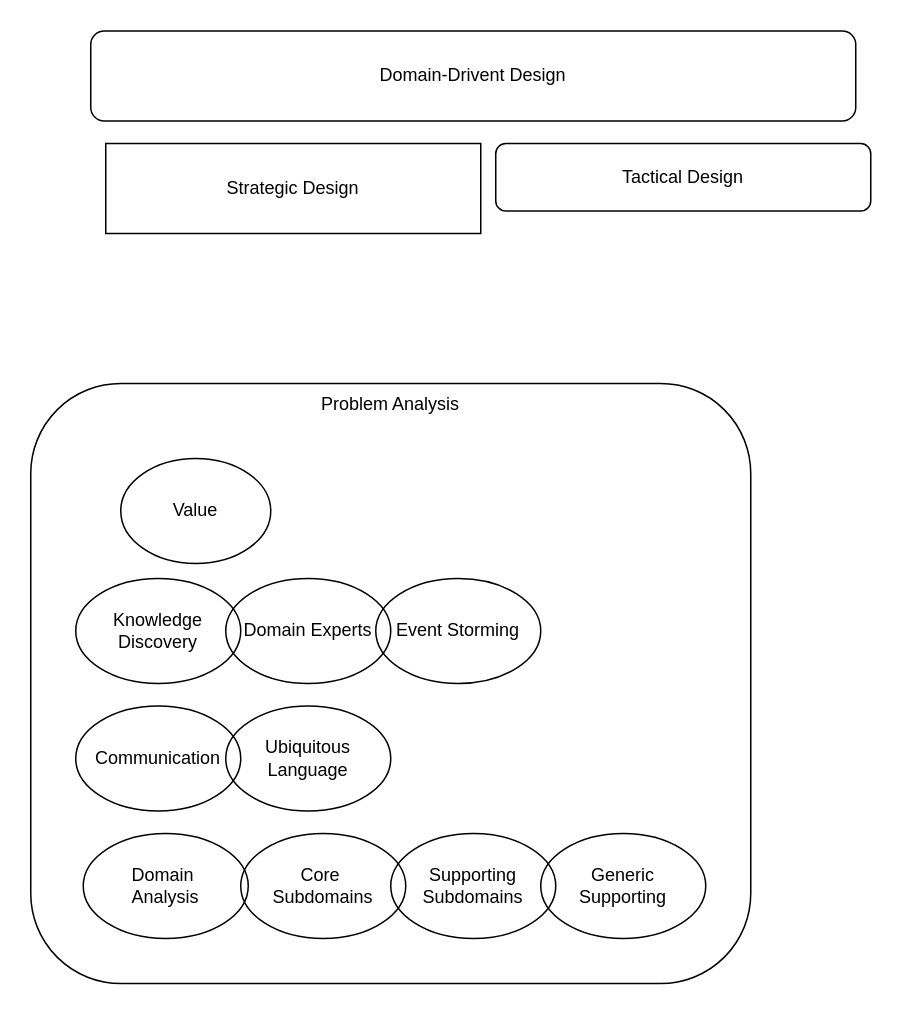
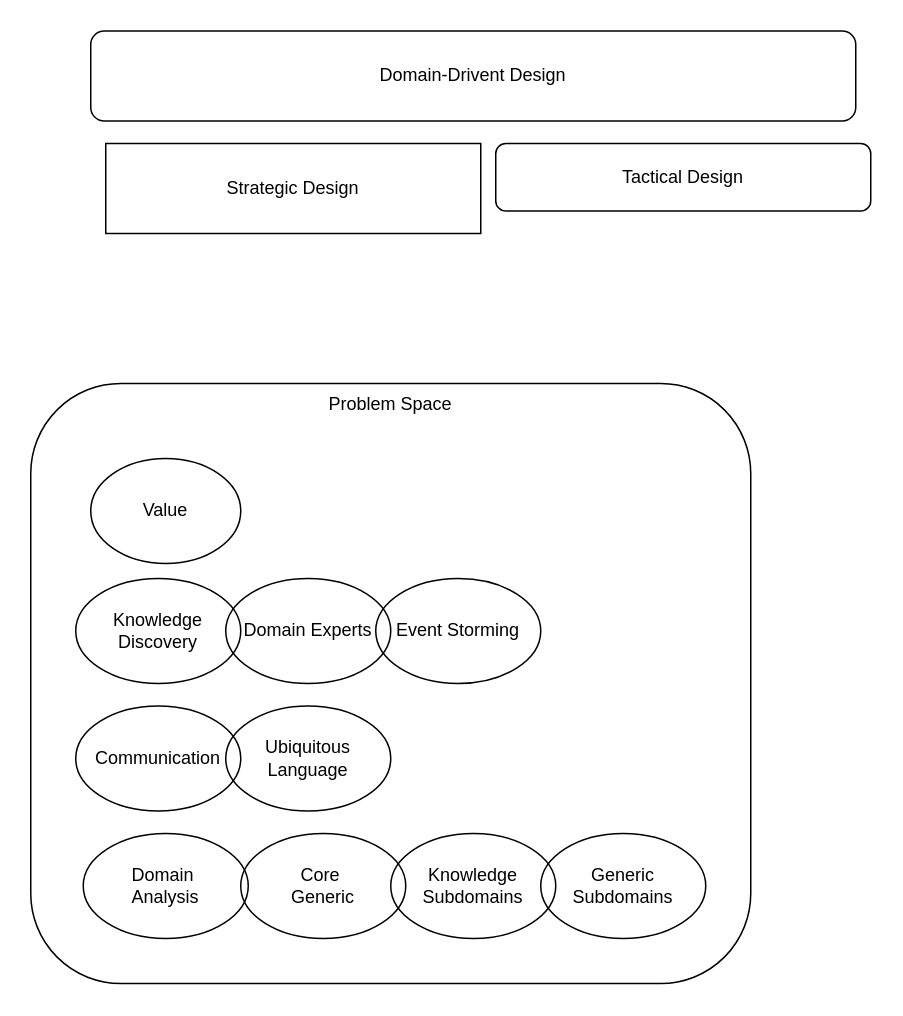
node "Problem Analysis": label "Problem Analysis" -> "Problem Space"
node "Value": moved (196, 511) -> (166, 511)
node "Core Subdomains": label "Core Subdomains" -> "Core Generic"
node "Supporting Subdomains": label "Supporting Subdomains" -> "Knowledge Subdomains"
node "Generic Supporting": label "Generic Supporting" -> "Generic Subdomains"
